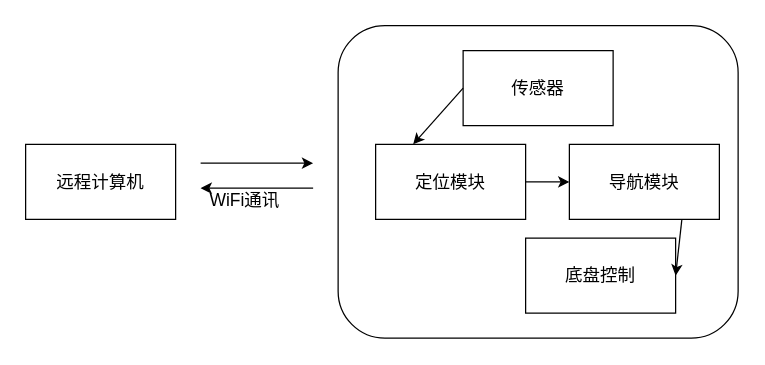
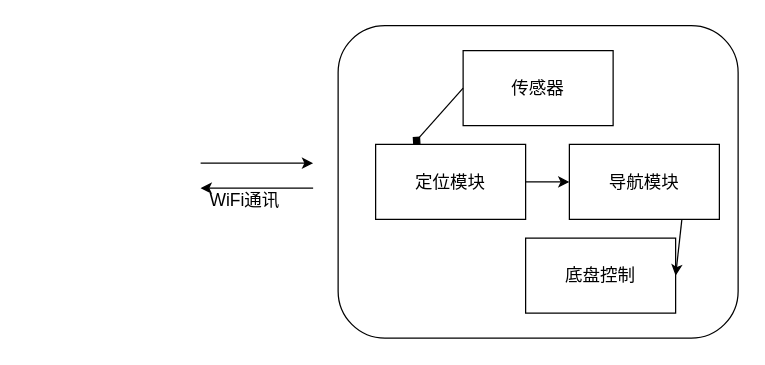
edge "传感器" -> "定位模块": arrowhead classic -> diamond
node "远程计算机": removed
